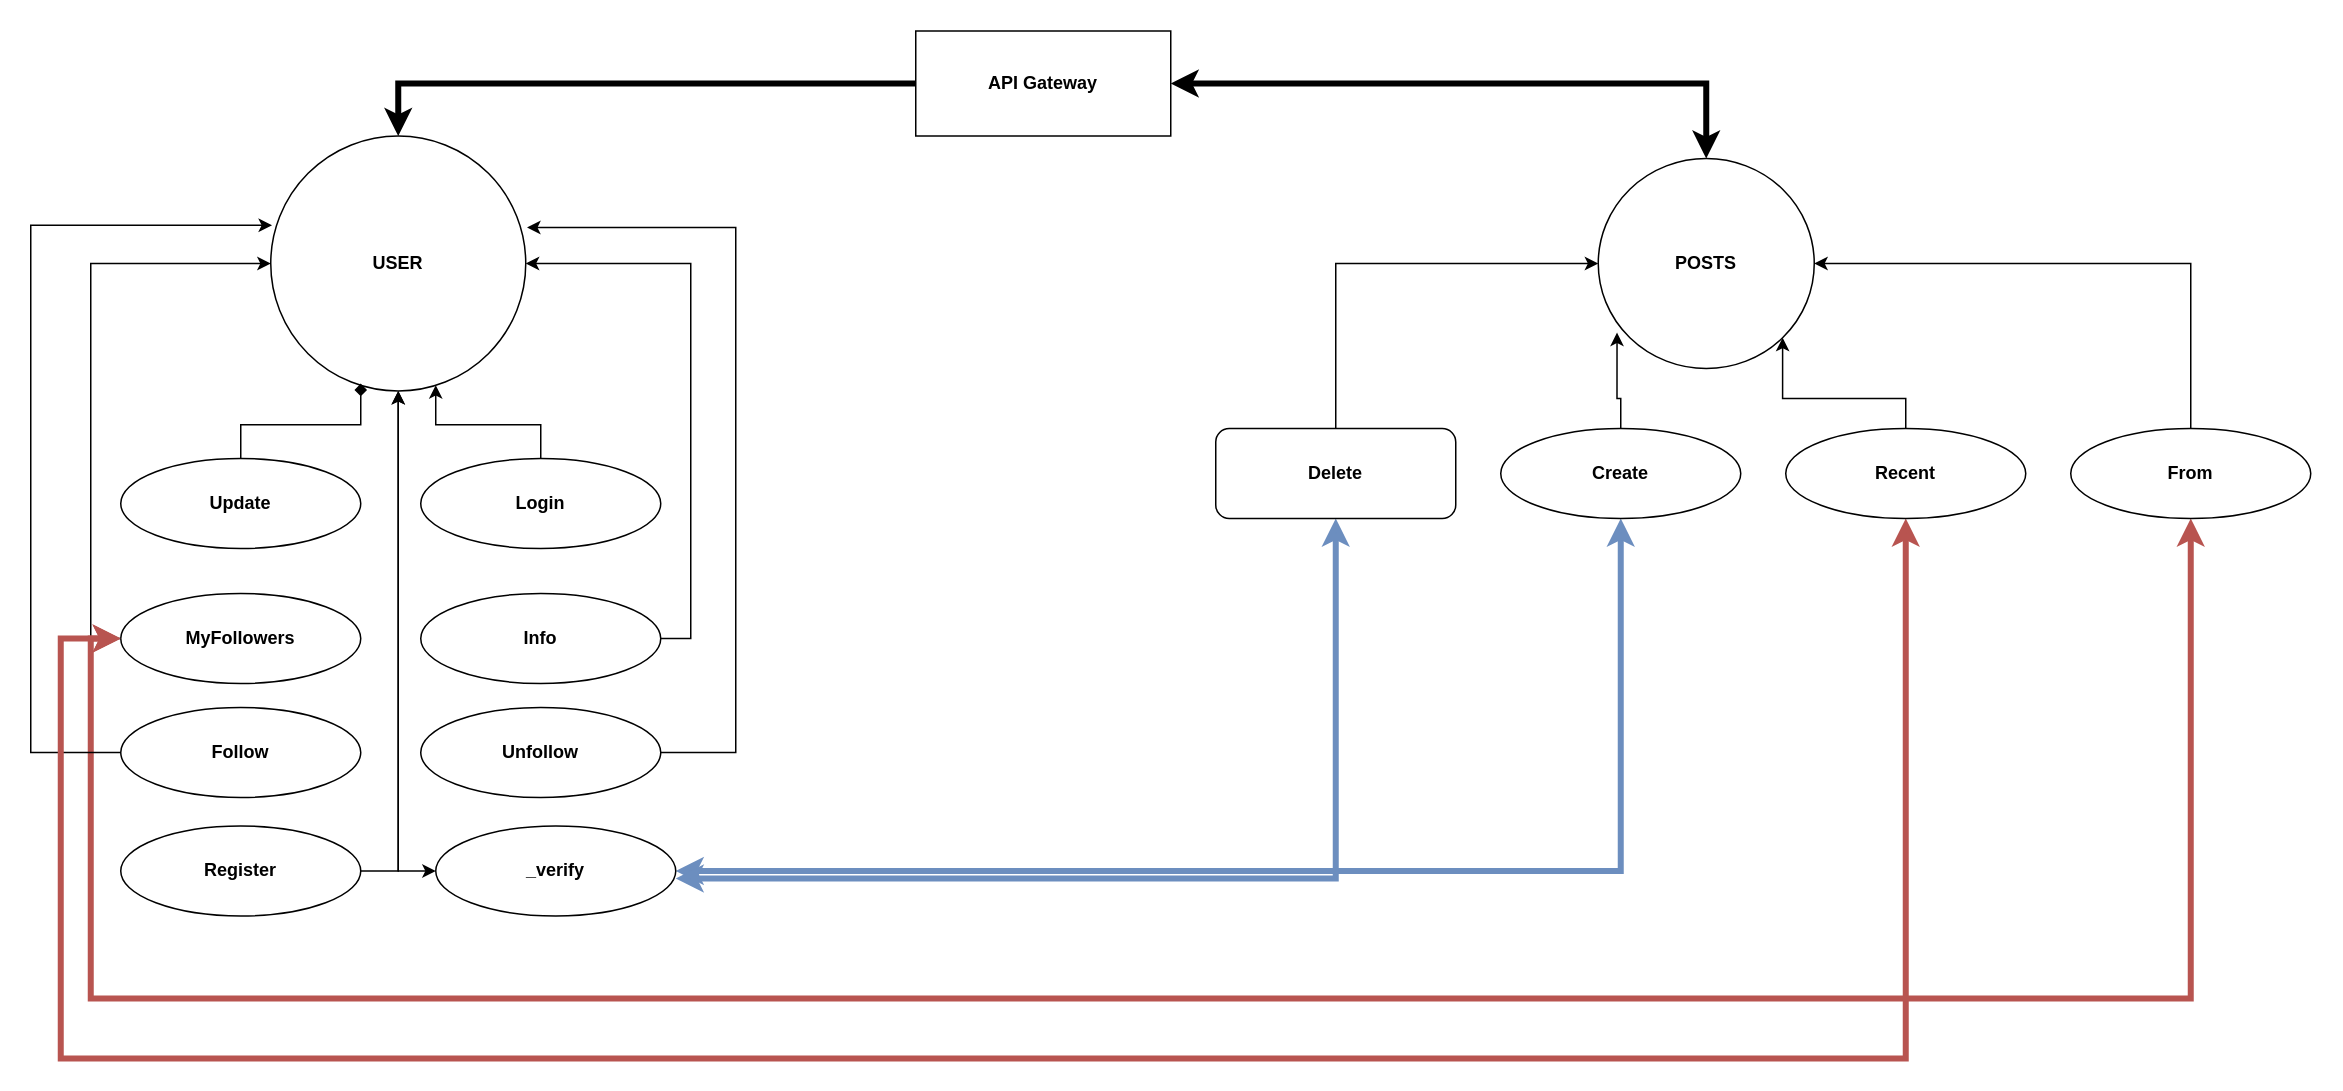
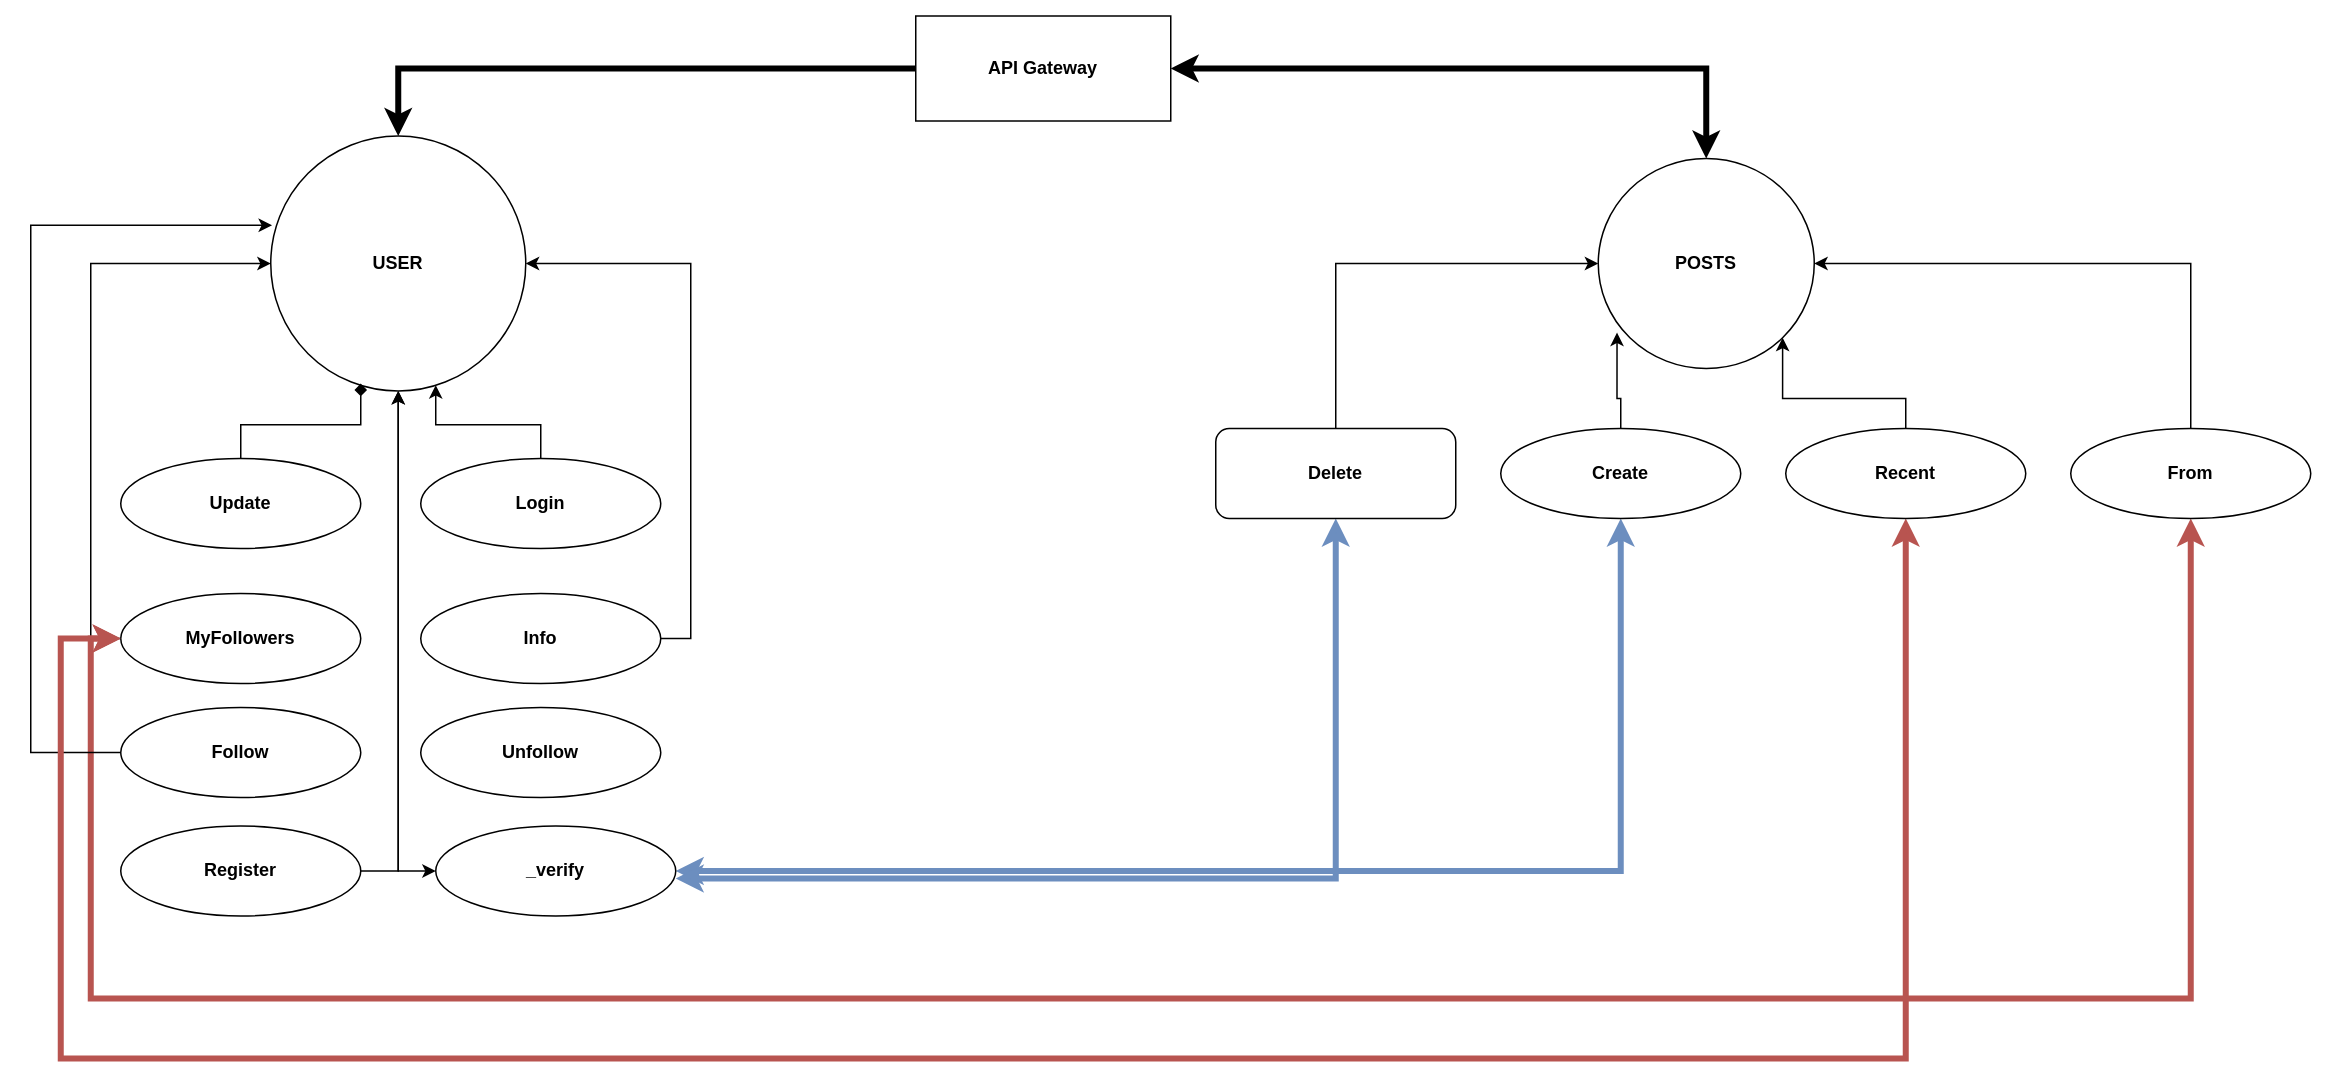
node "API Gateway": moved (1043, 83) -> (1043, 68)
edge "Unfollow" -> "USER": removed
